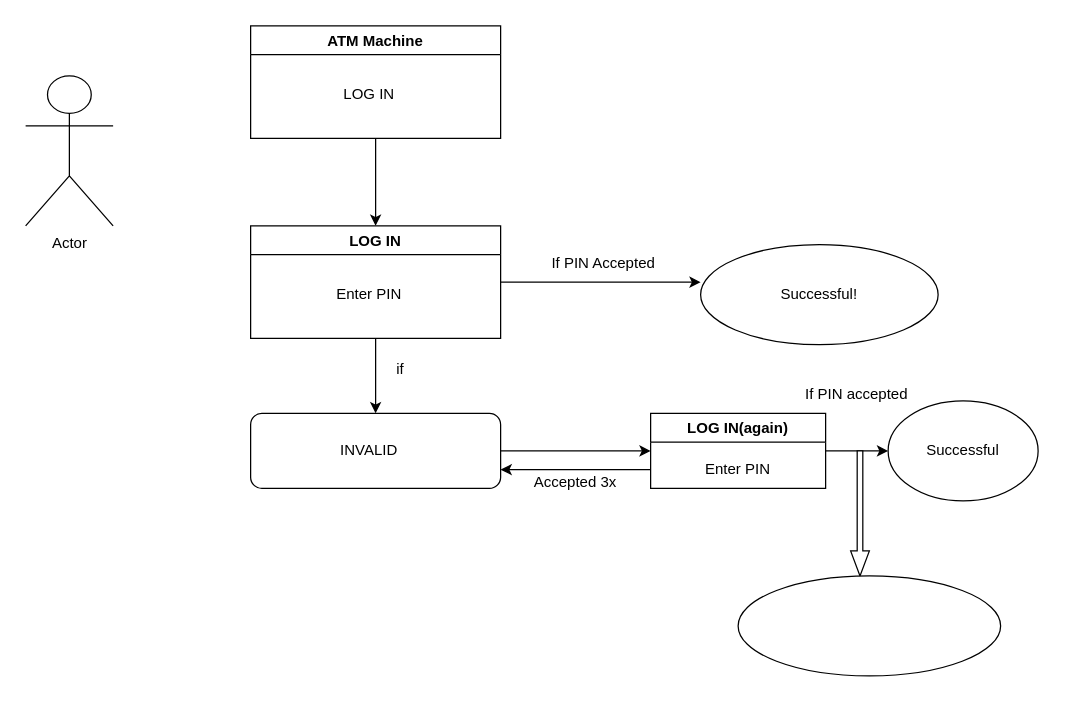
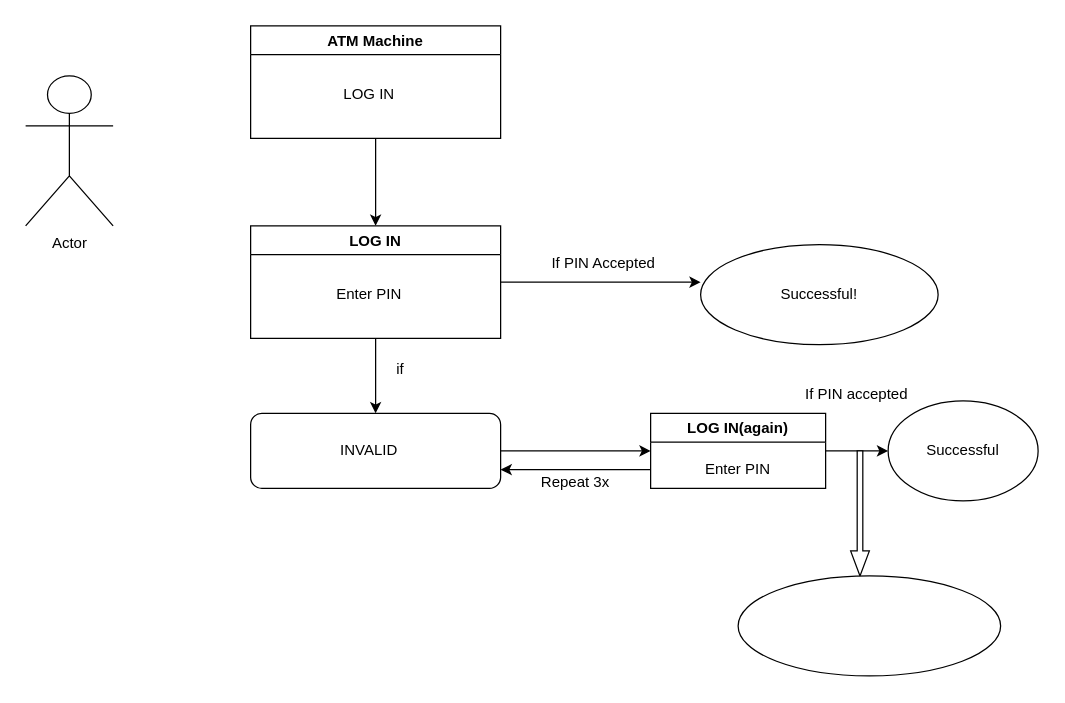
node "Accepted 3x": label "Accepted 3x" -> "Repeat 3x"
